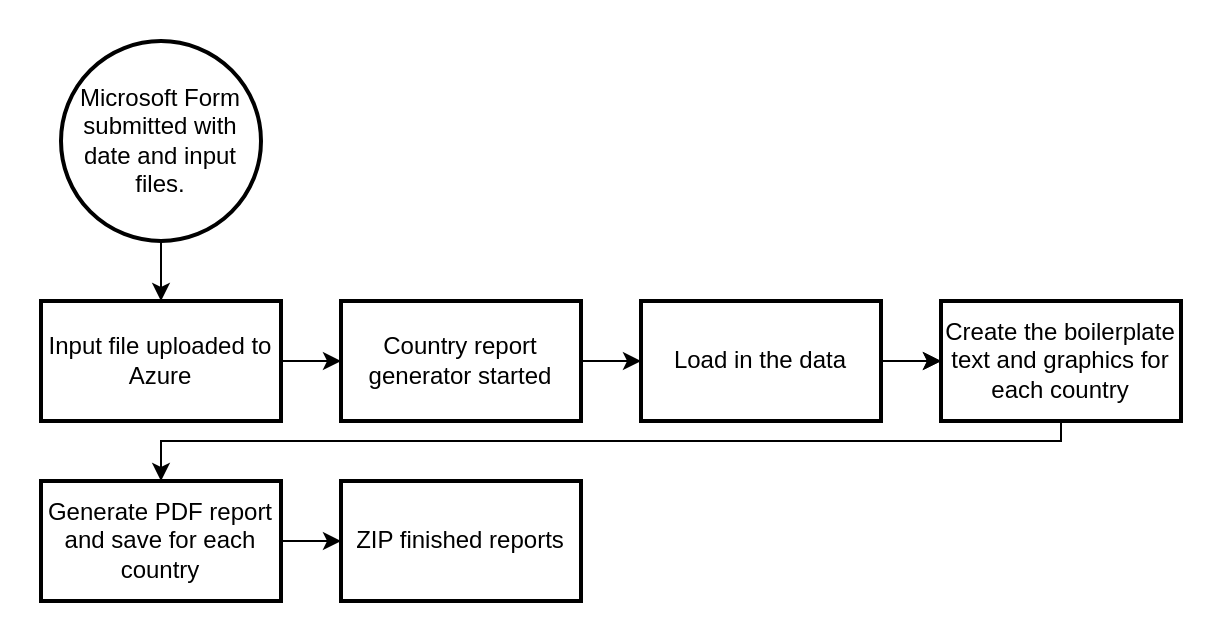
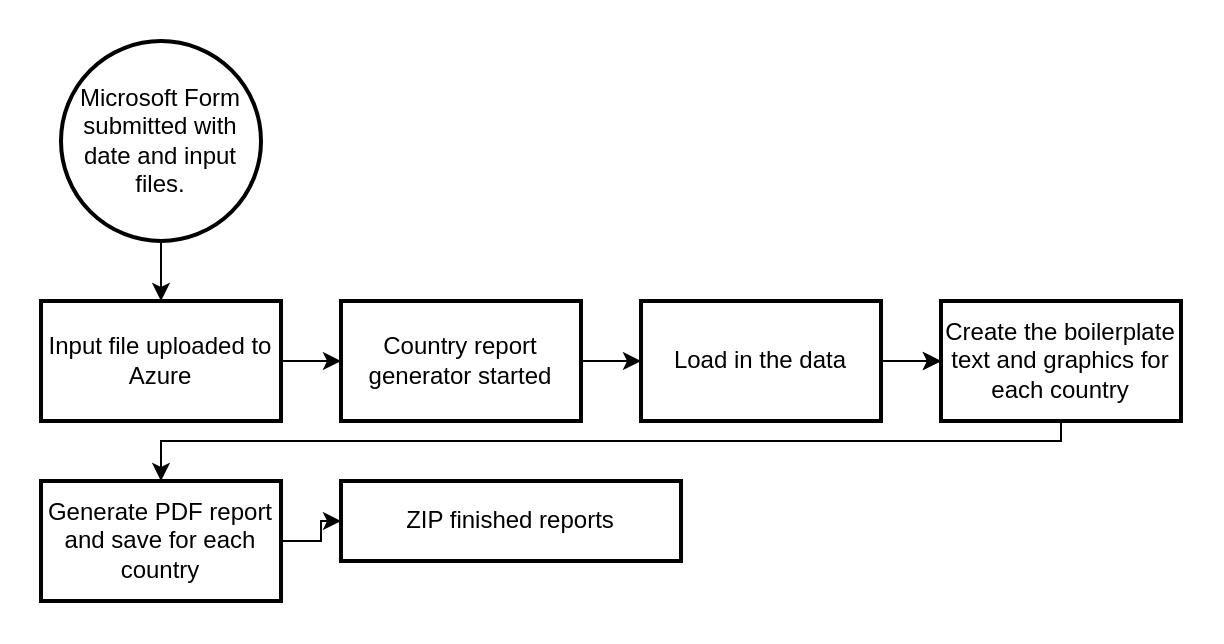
node "ZIP finished reports": size 240x120 -> 340x80
